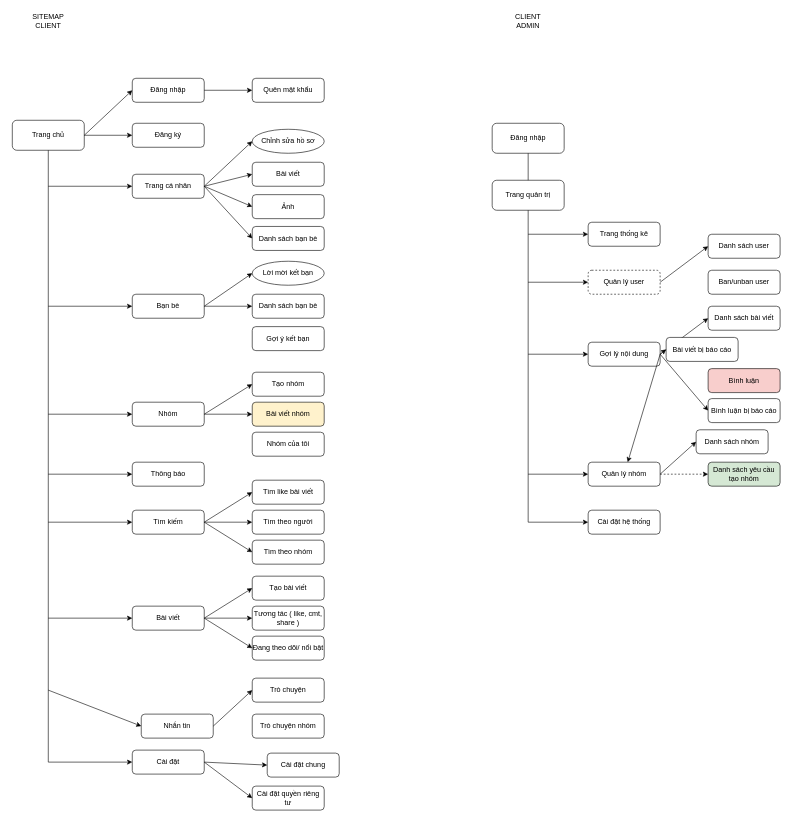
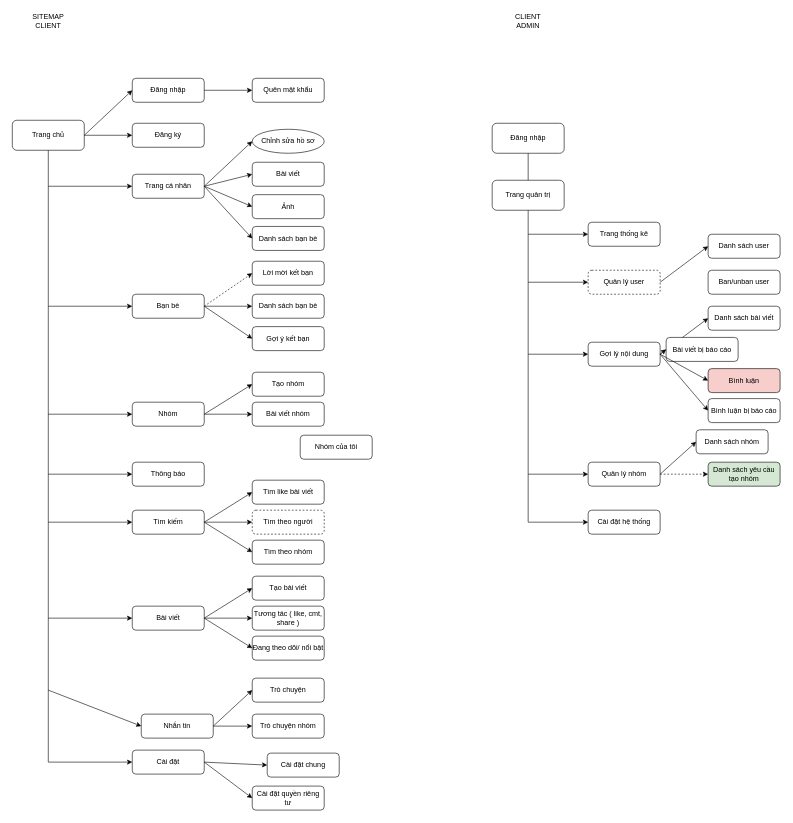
node "Lời mời kết bạn": shape ellipse -> rounded rectangle
edge "Bạn bè" -> "Lời mời kết bạn": style solid -> dashed
edge "Bạn bè" -> "Gợi ý kết bạn": added
edge "Gợi lý nội dung" -> "Quản lý nhóm": now "Gợi lý nội dung" -> "Bình luận"
node "Bài viết nhóm": fillcolor #fff2cc -> #ffffff
node "Nhóm của tôi": moved (288, 444) -> (336, 447)
node "Tìm theo người": style solid -> dashed
edge "Nhắn tin" -> "Trò chuyện nhóm": added
